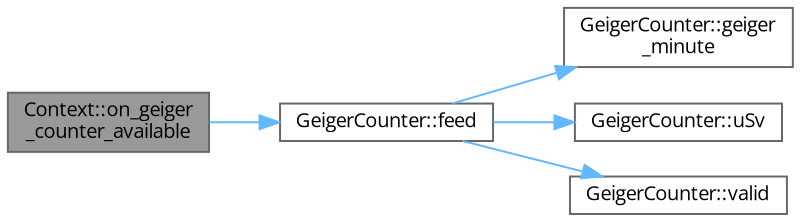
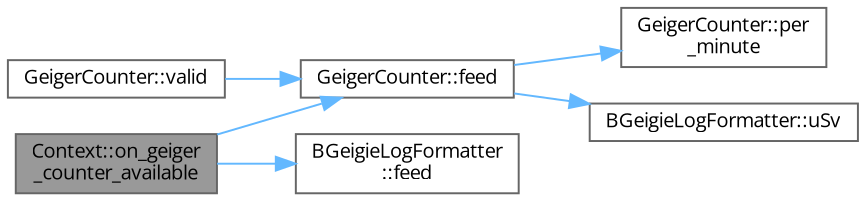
node "GeigerCounter::geiger _minute": label "GeigerCounter::geiger _minute" -> "GeigerCounter::per _minute"
node "GeigerCounter::uSv": label "GeigerCounter::uSv" -> "BGeigieLogFormatter::uSv"
edge "GeigerCounter::feed" -> "GeigerCounter::valid": reversed
node "BGeigieLogFormatter ::feed": added
